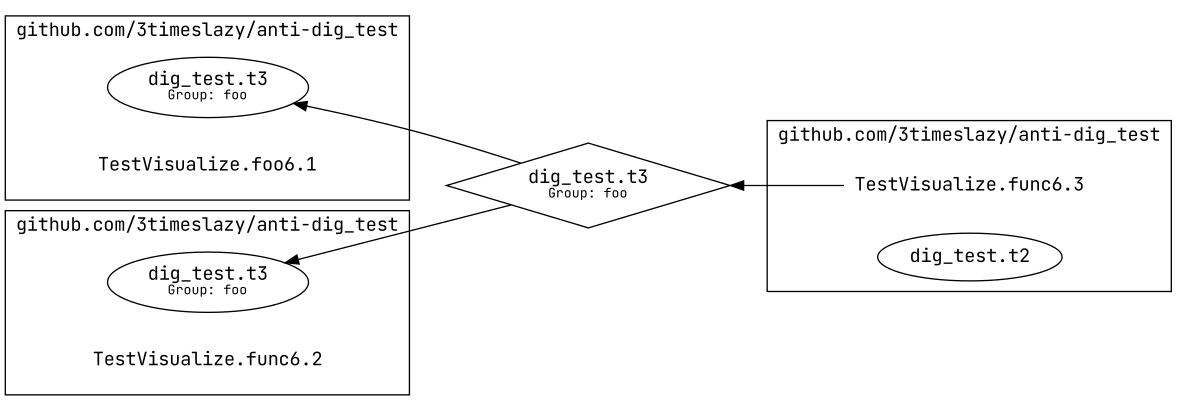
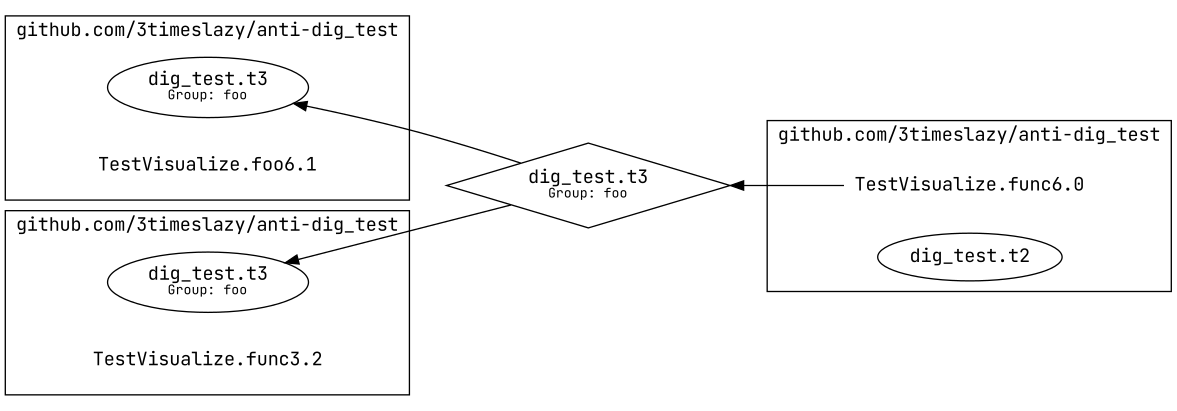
node "TestVisualize.func6.3": label "TestVisualize.func6.3" -> "TestVisualize.func6.0"
node "TestVisualize.func6.2": label "TestVisualize.func6.2" -> "TestVisualize.func3.2"
